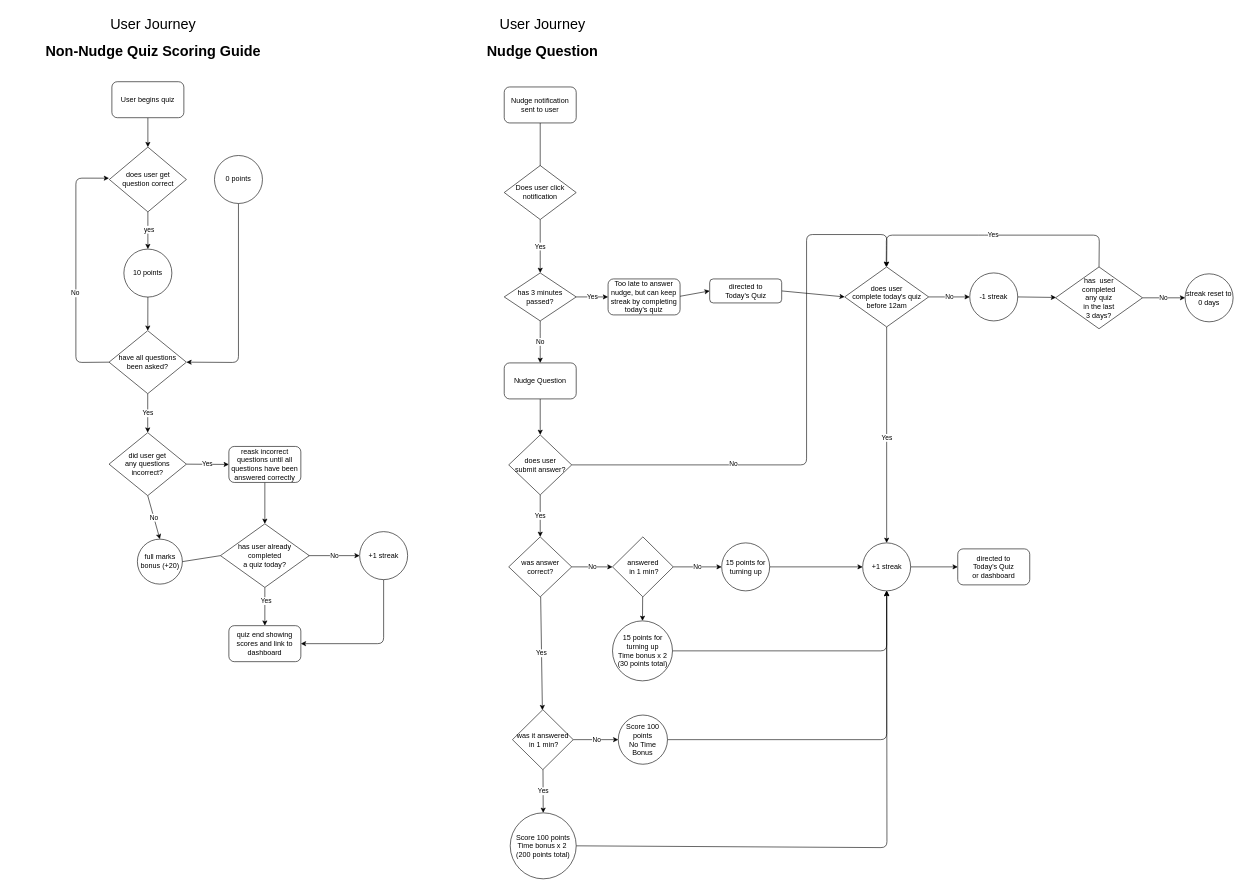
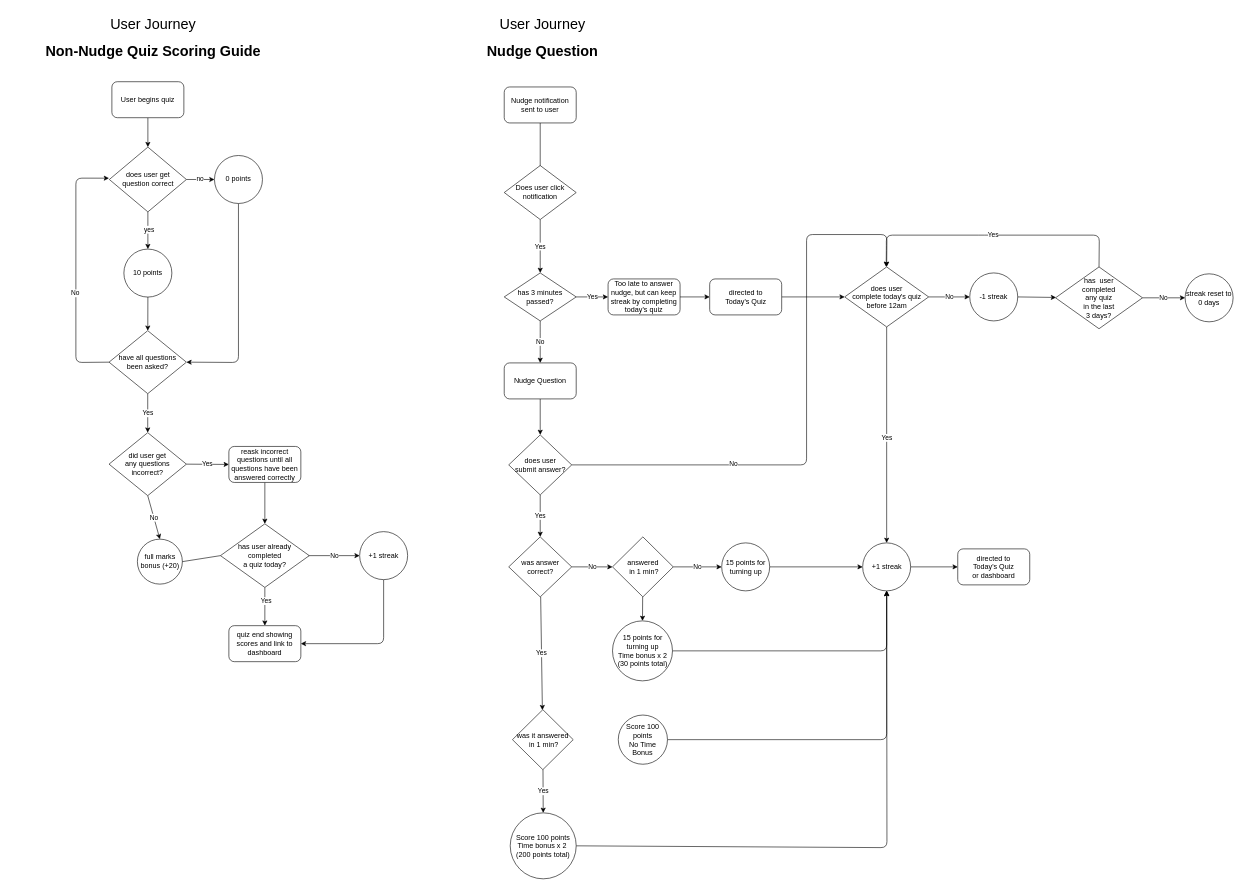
edge "does user get question correct" -> "0 points": added, label "no"
node "directed to Today's Quiz": size 72x24 -> 72x36
edge "was it answered in 1 min?" -> "Score 100 points No Time Bonus": removed, label "No"
